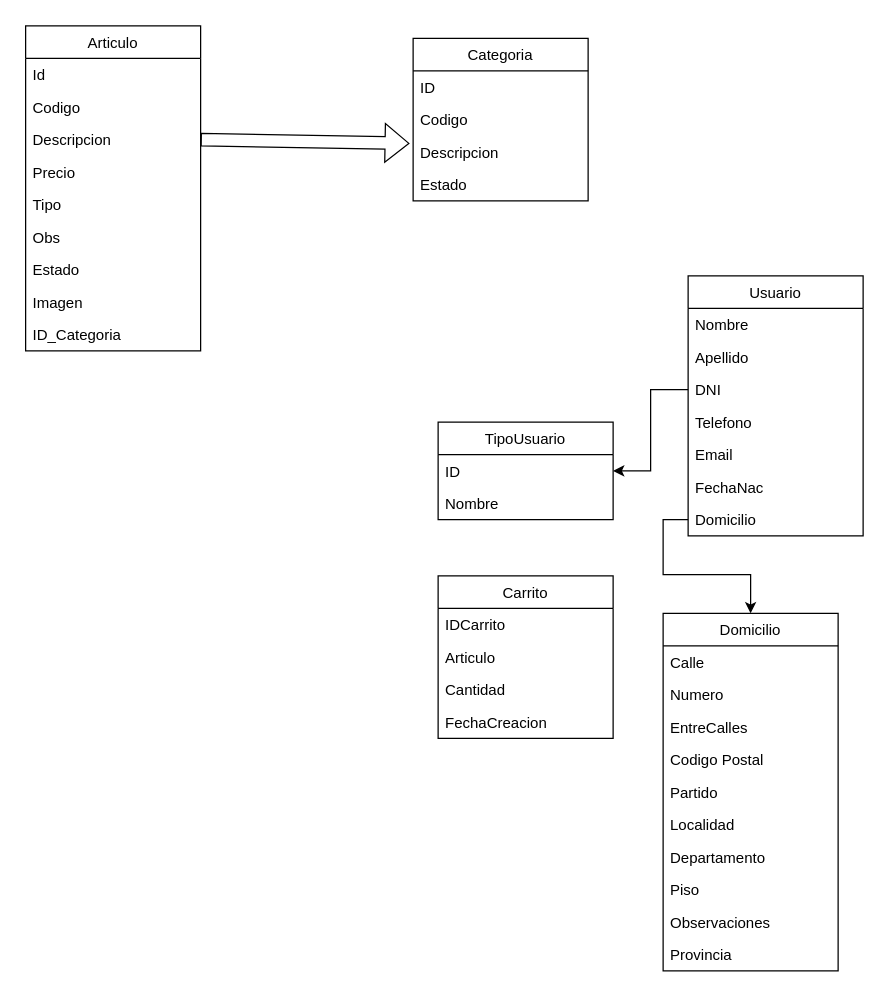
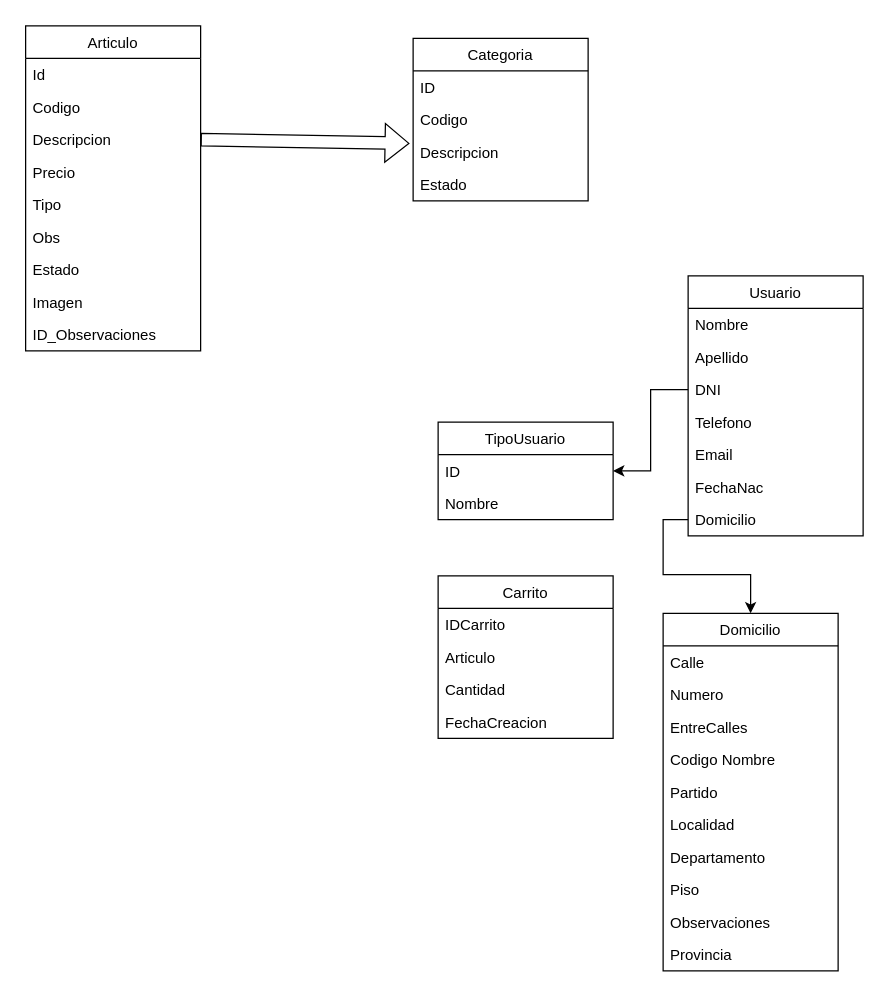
node "ID_Categoria": label "ID_Categoria" -> "ID_Observaciones"
node "Codigo Postal": label "Codigo Postal" -> "Codigo Nombre"
